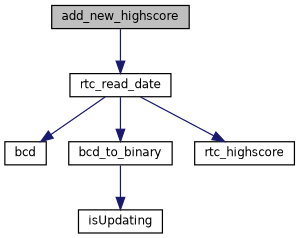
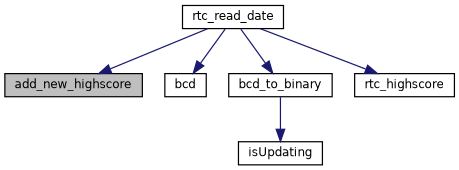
edge "add_new_highscore" -> "rtc_read_date": reversed
